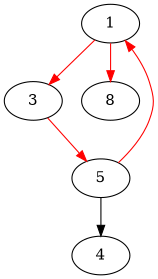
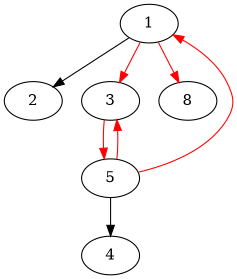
node "2": added
edge "5" -> "3": added
